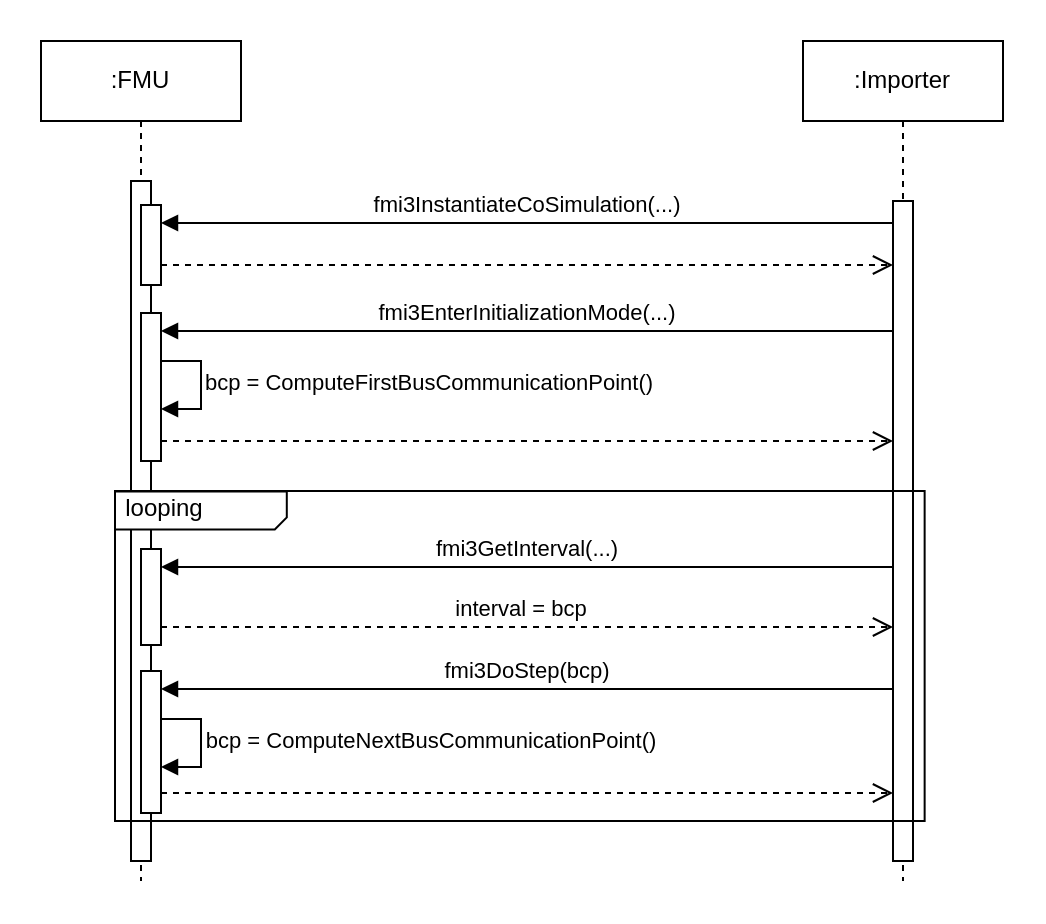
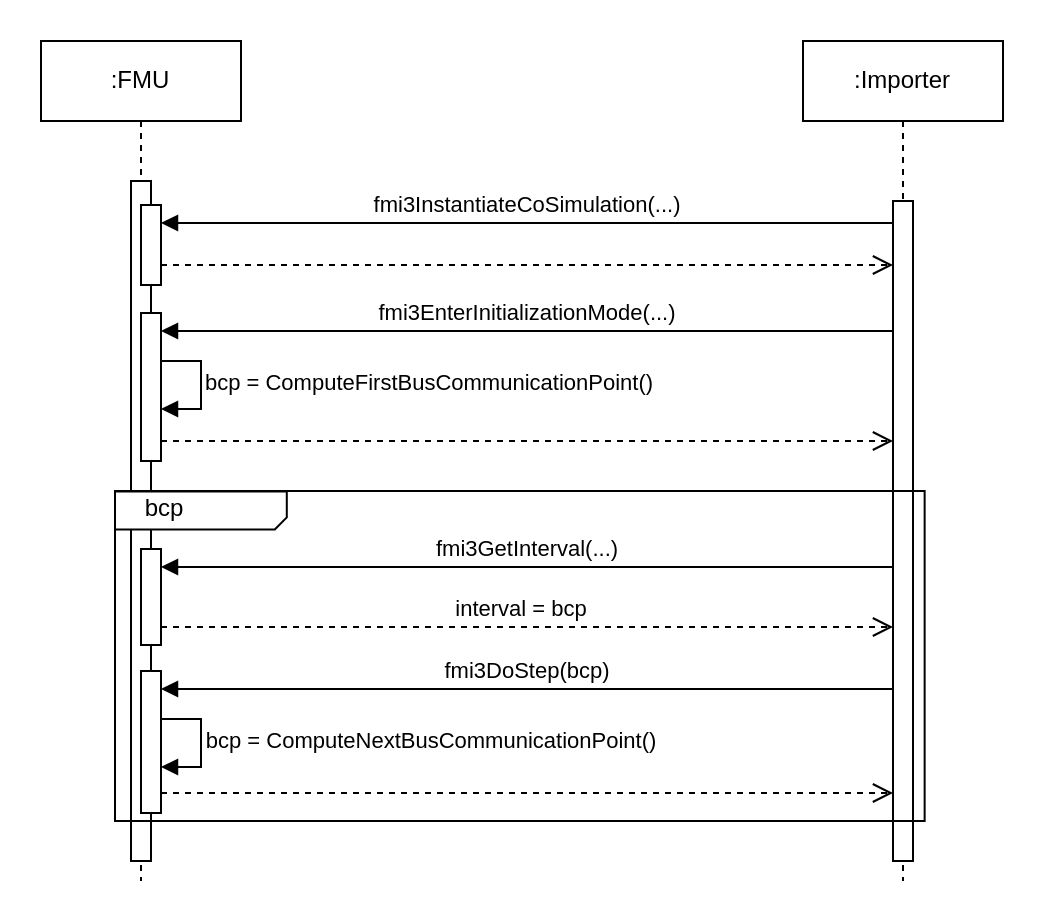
node "looping": label "looping" -> "bcp"
